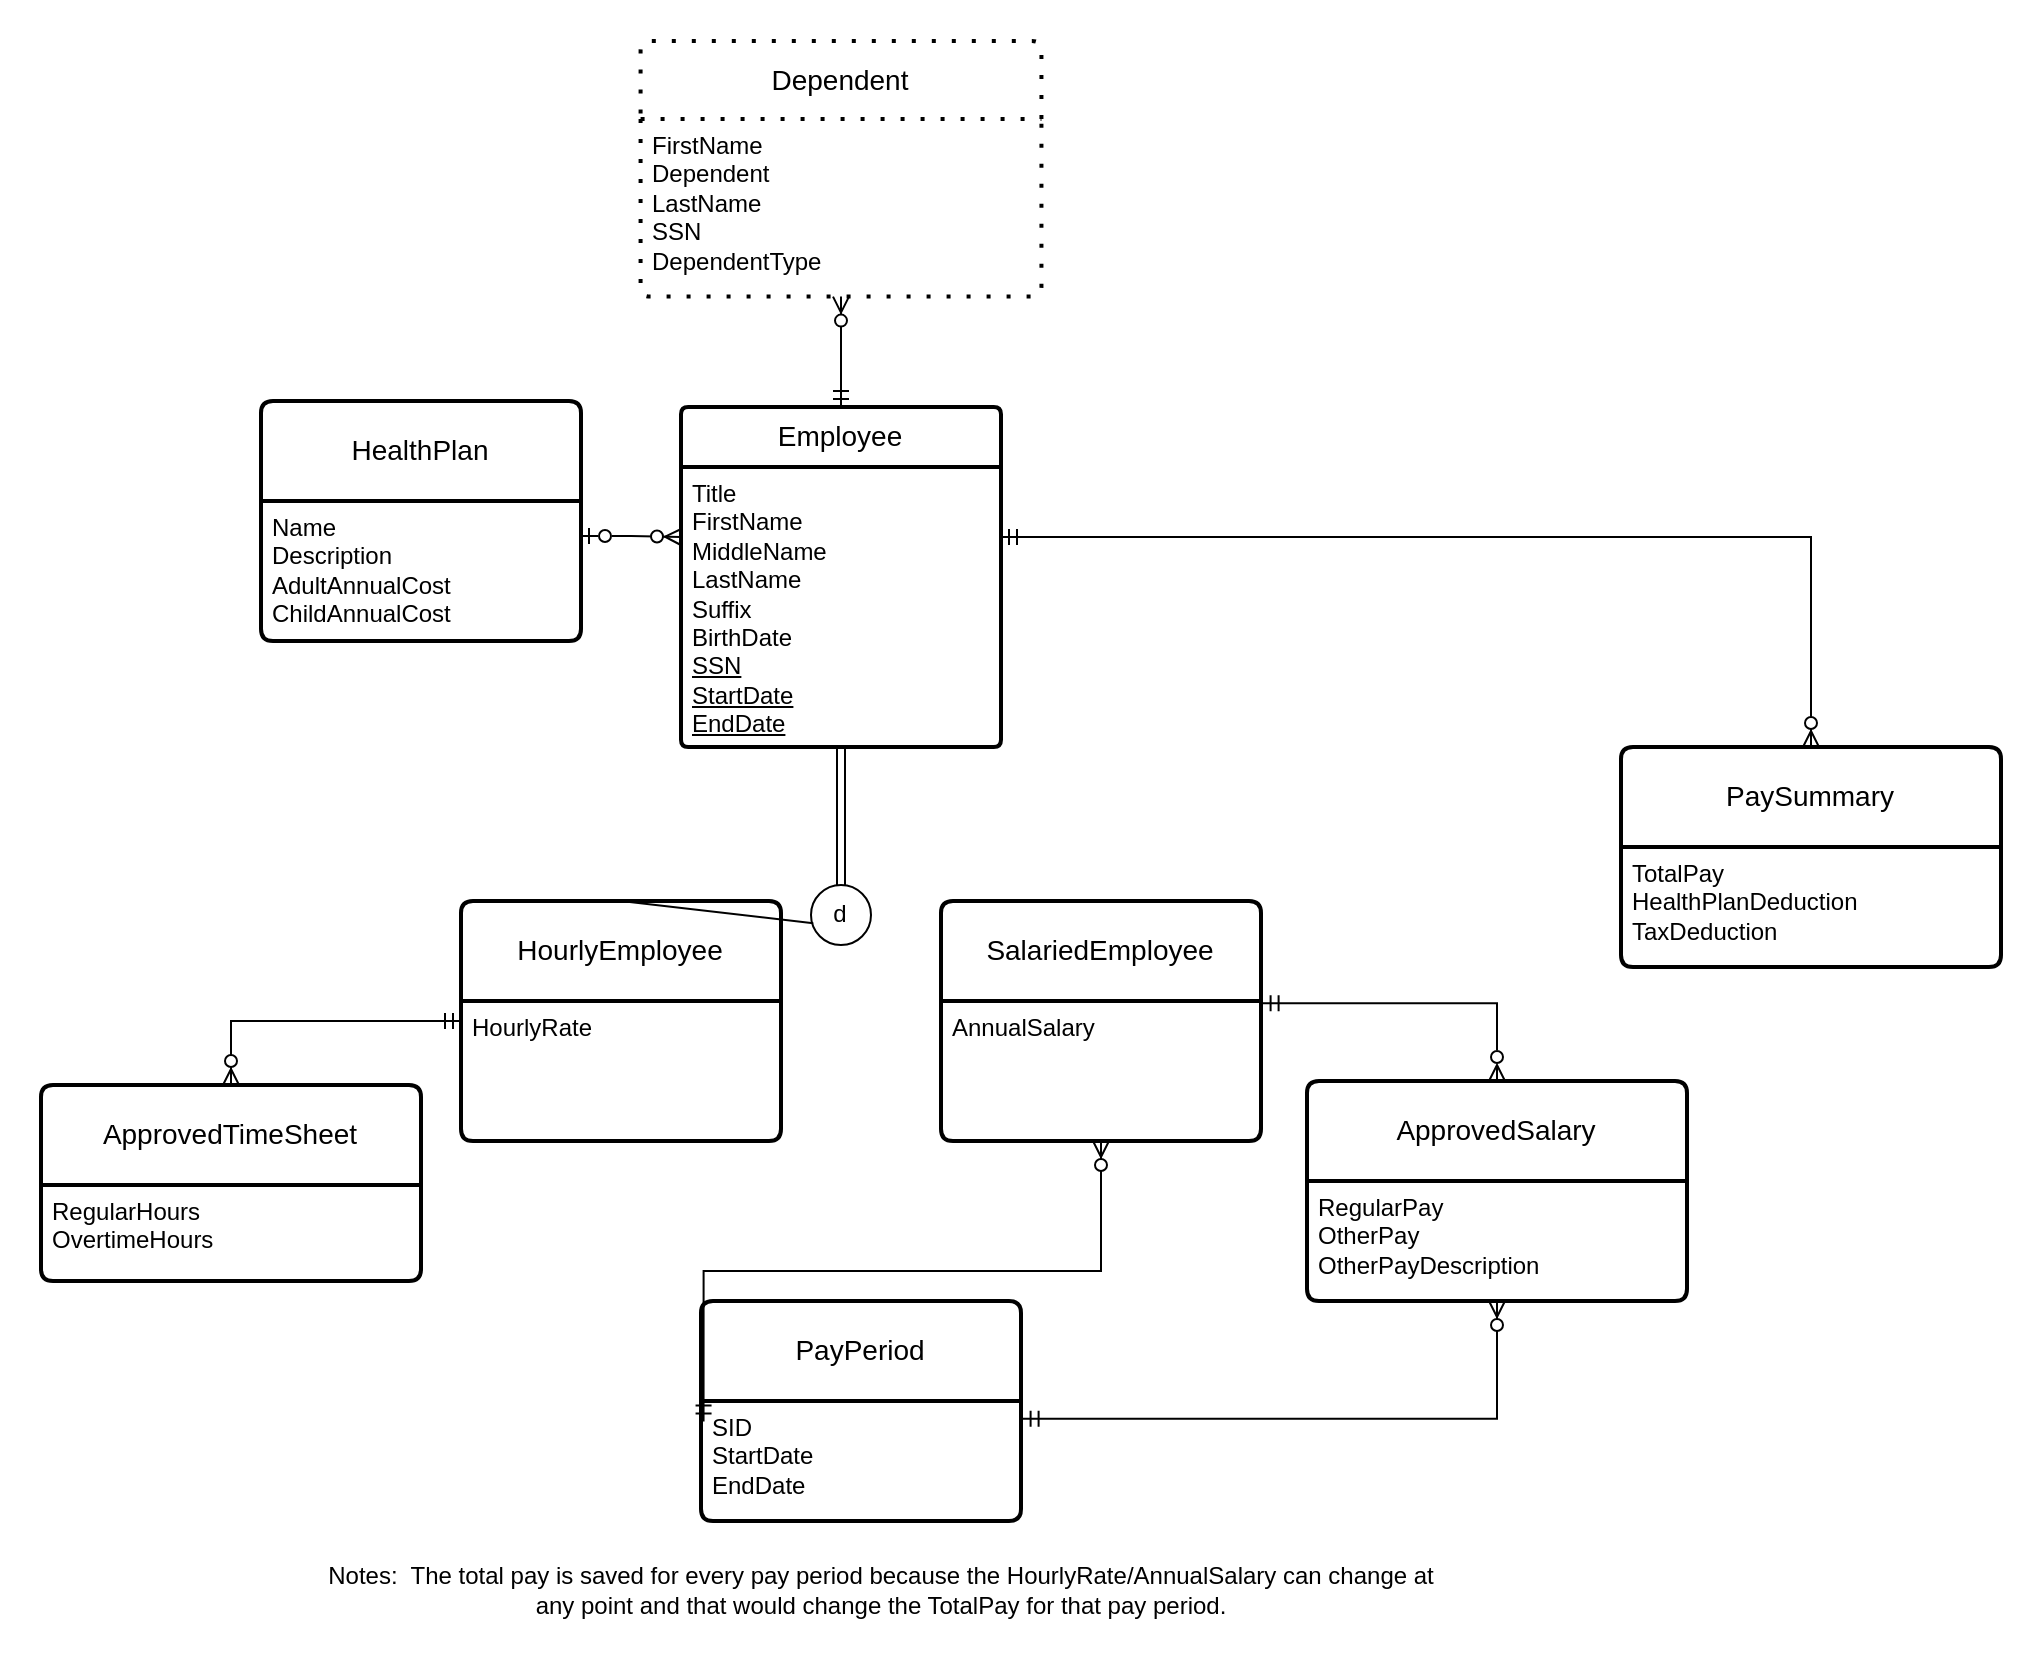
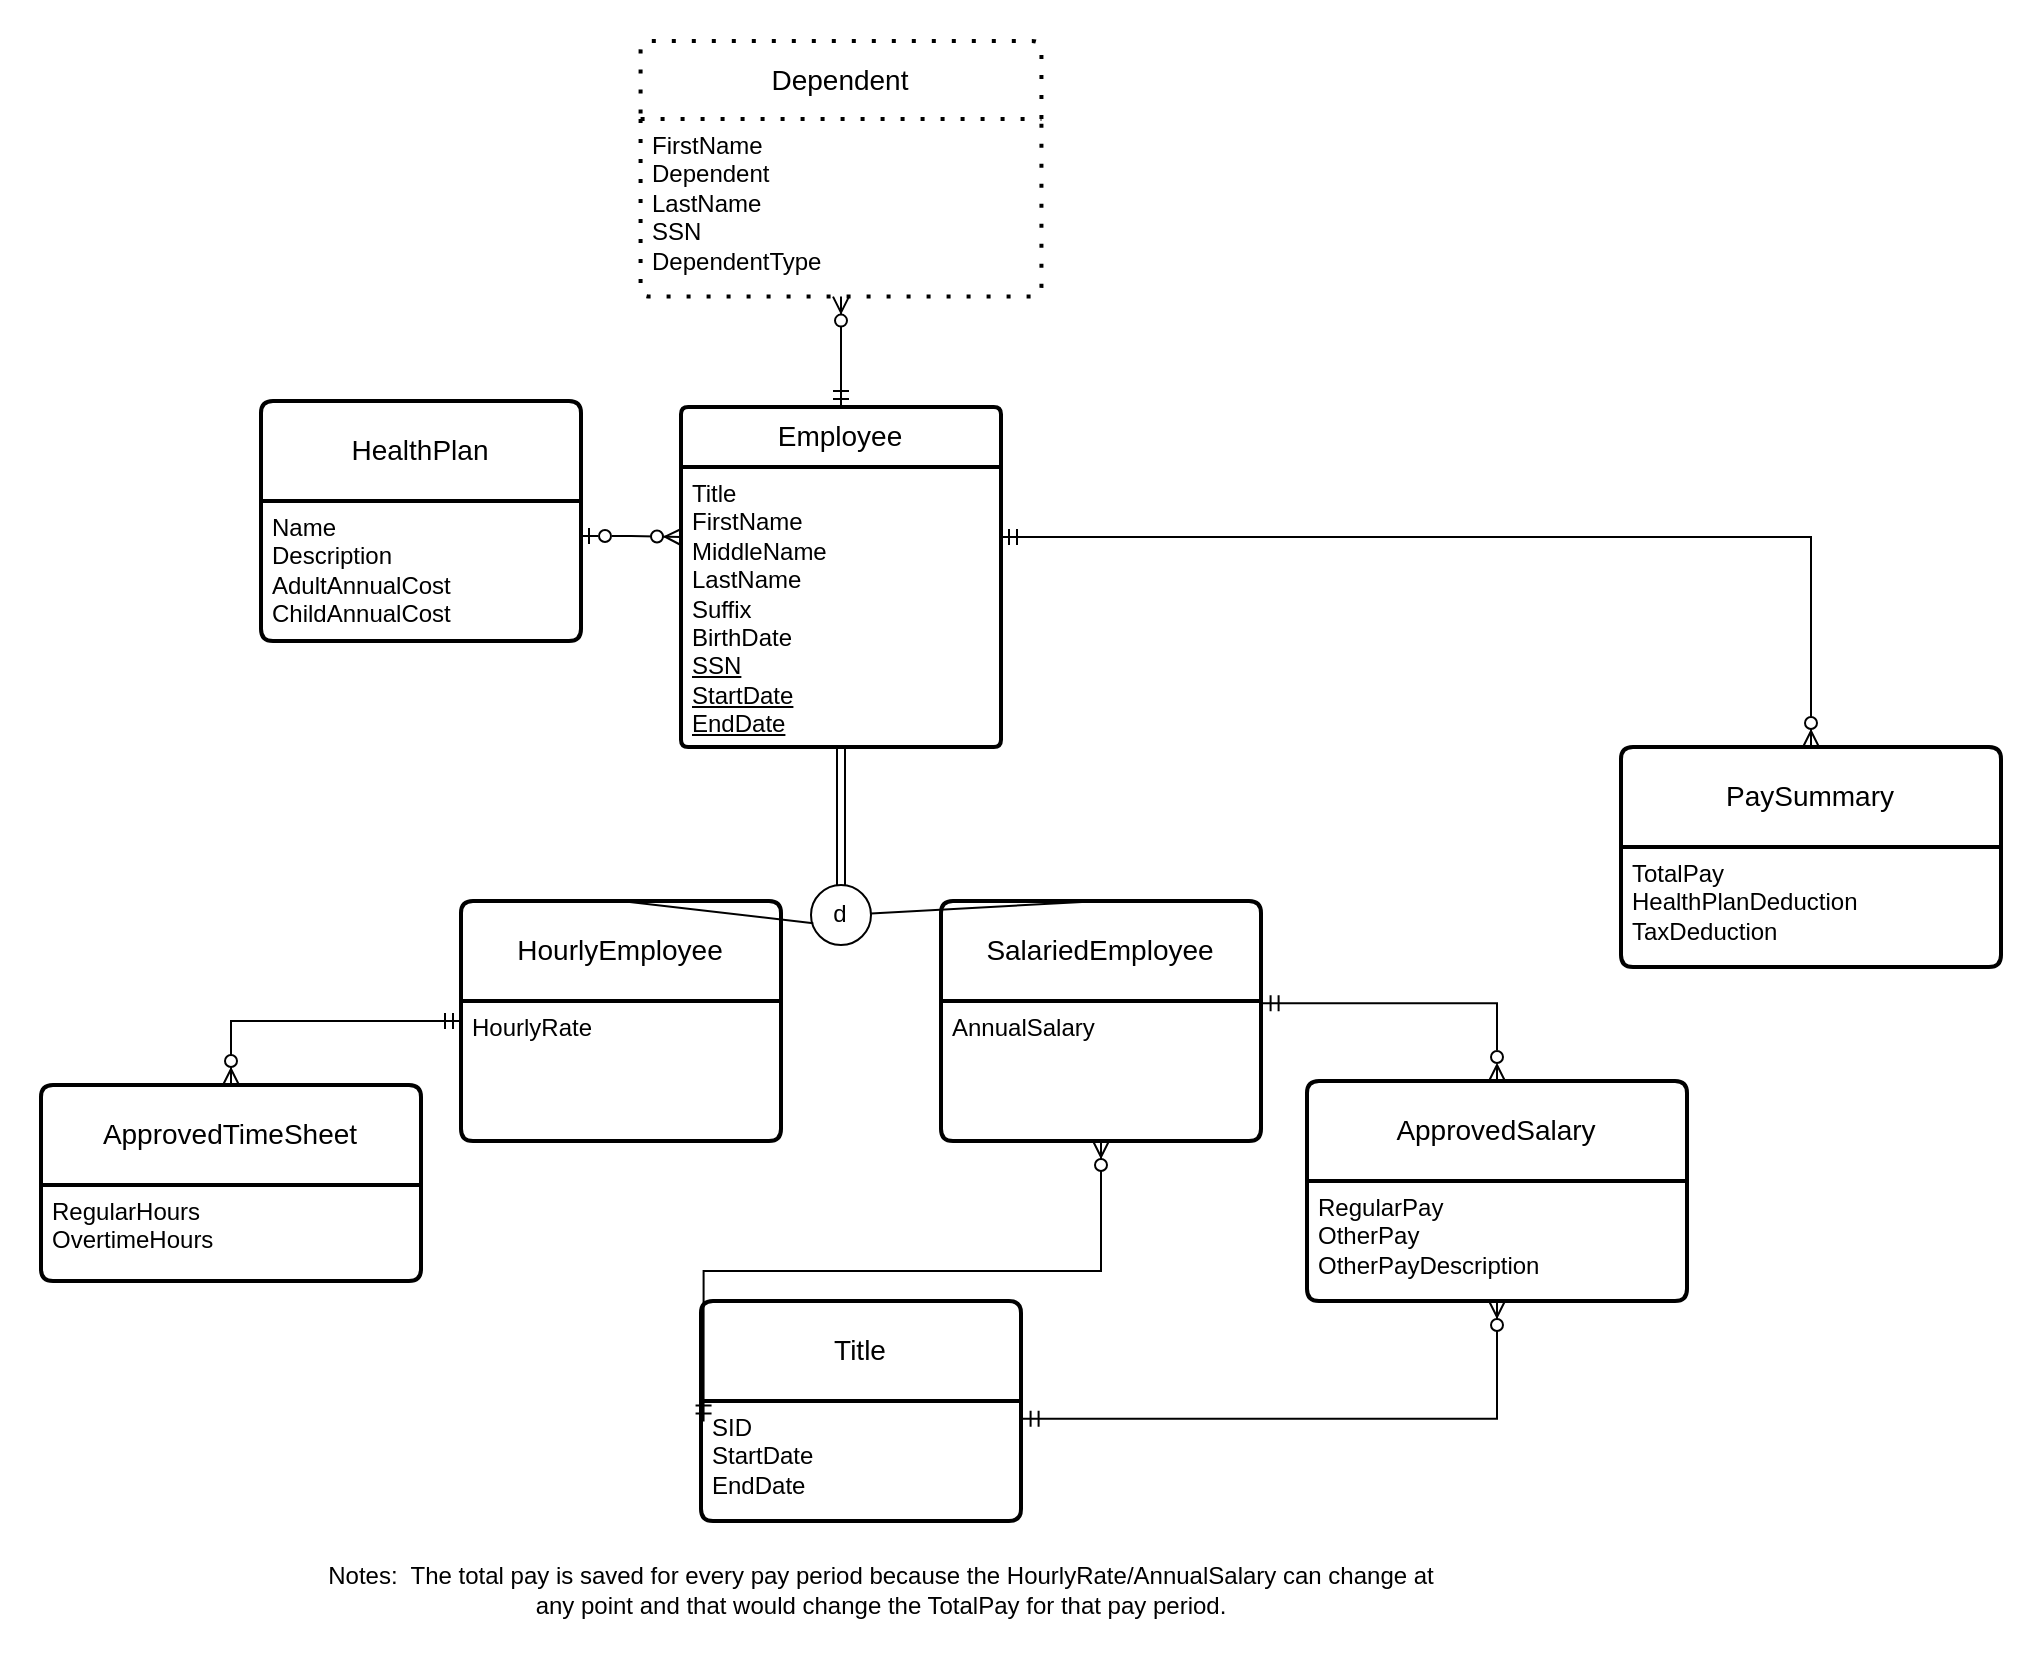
edge "d" -- "SalariedEmployee": added
node "PayPeriod": label "PayPeriod" -> "Title"
